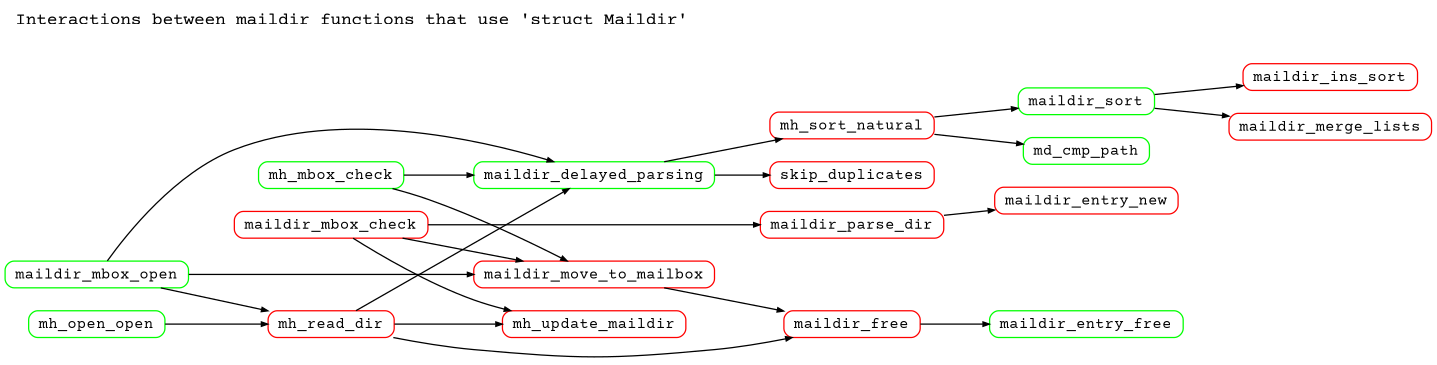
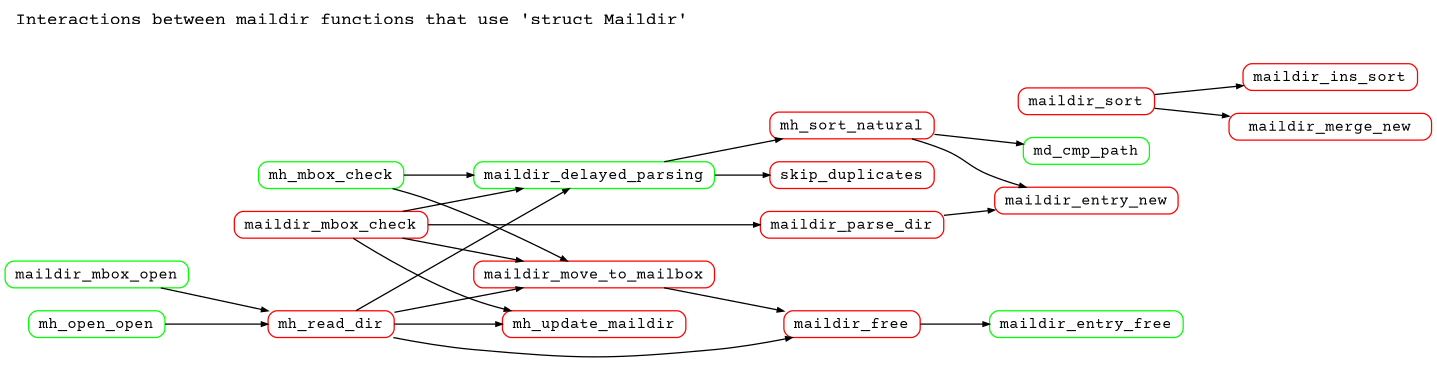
node "maildir_sort": color #00ff00 -> #ff0000
edge "mh_sort_natural" -> "maildir_sort": now "mh_sort_natural" -> "maildir_entry_new"
node "maildir_merge_lists": label "maildir_merge_lists" -> "maildir_merge_new"
edge "maildir_mbox_open" -> "maildir_delayed_parsing": now "maildir_mbox_check" -> "maildir_delayed_parsing"
edge "maildir_mbox_open" -> "maildir_move_to_mailbox": now "mh_read_dir" -> "maildir_move_to_mailbox"
